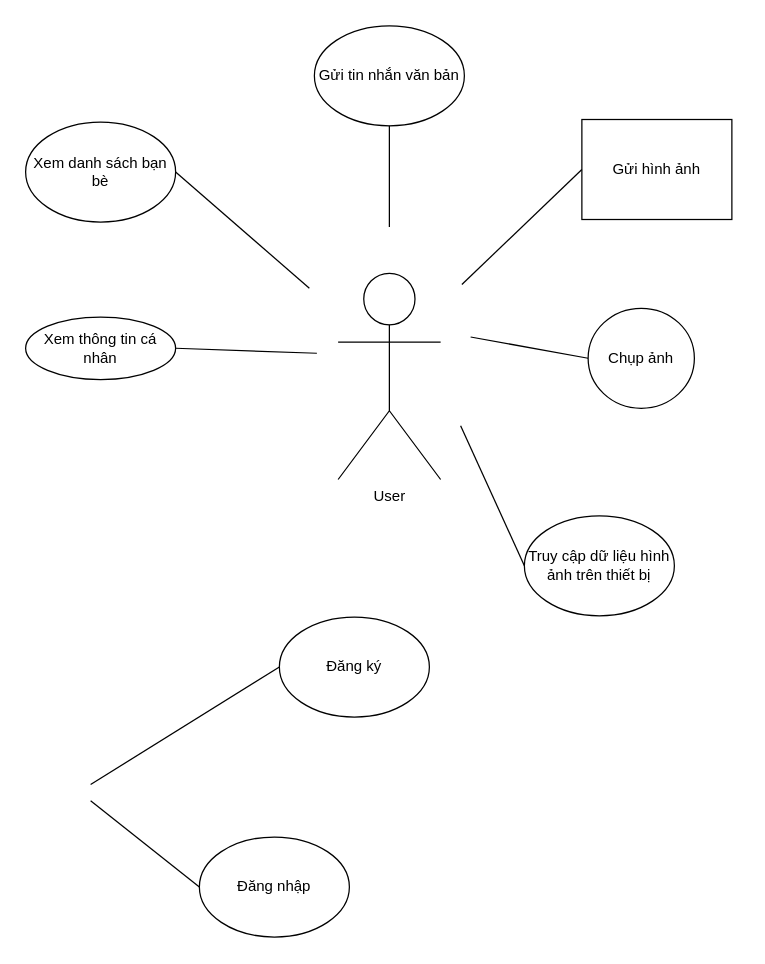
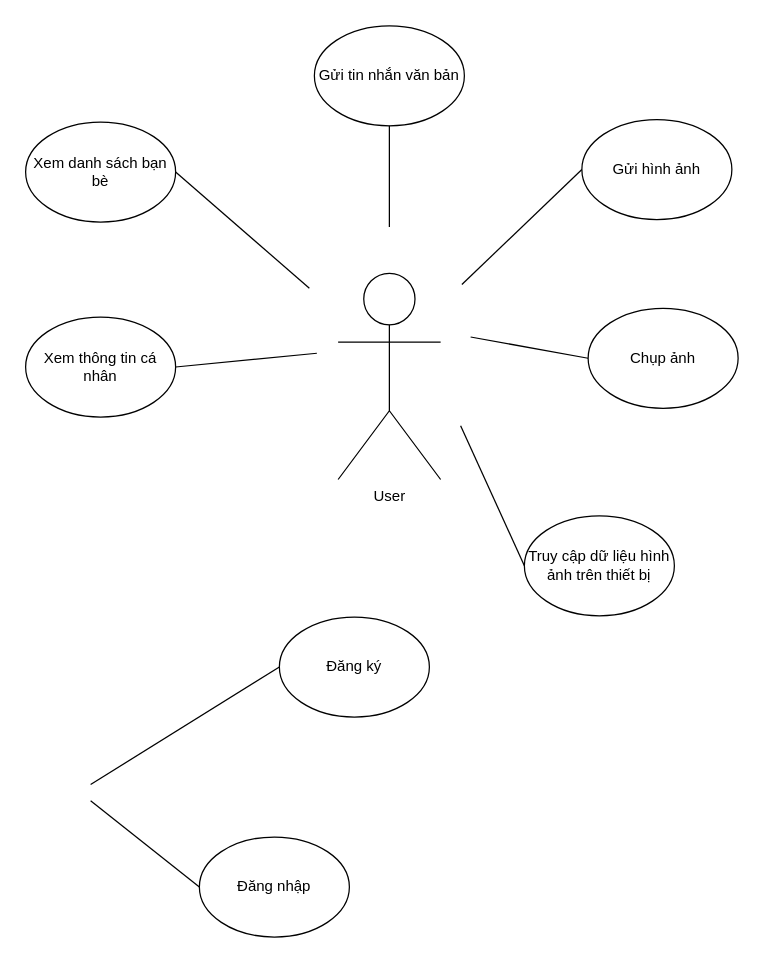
node "Gửi hình ảnh": shape rectangle -> ellipse
node "Xem thông tin cá nhân": size 150x63 -> 150x100
node "Chụp ảnh": size 106x100 -> 150x100
